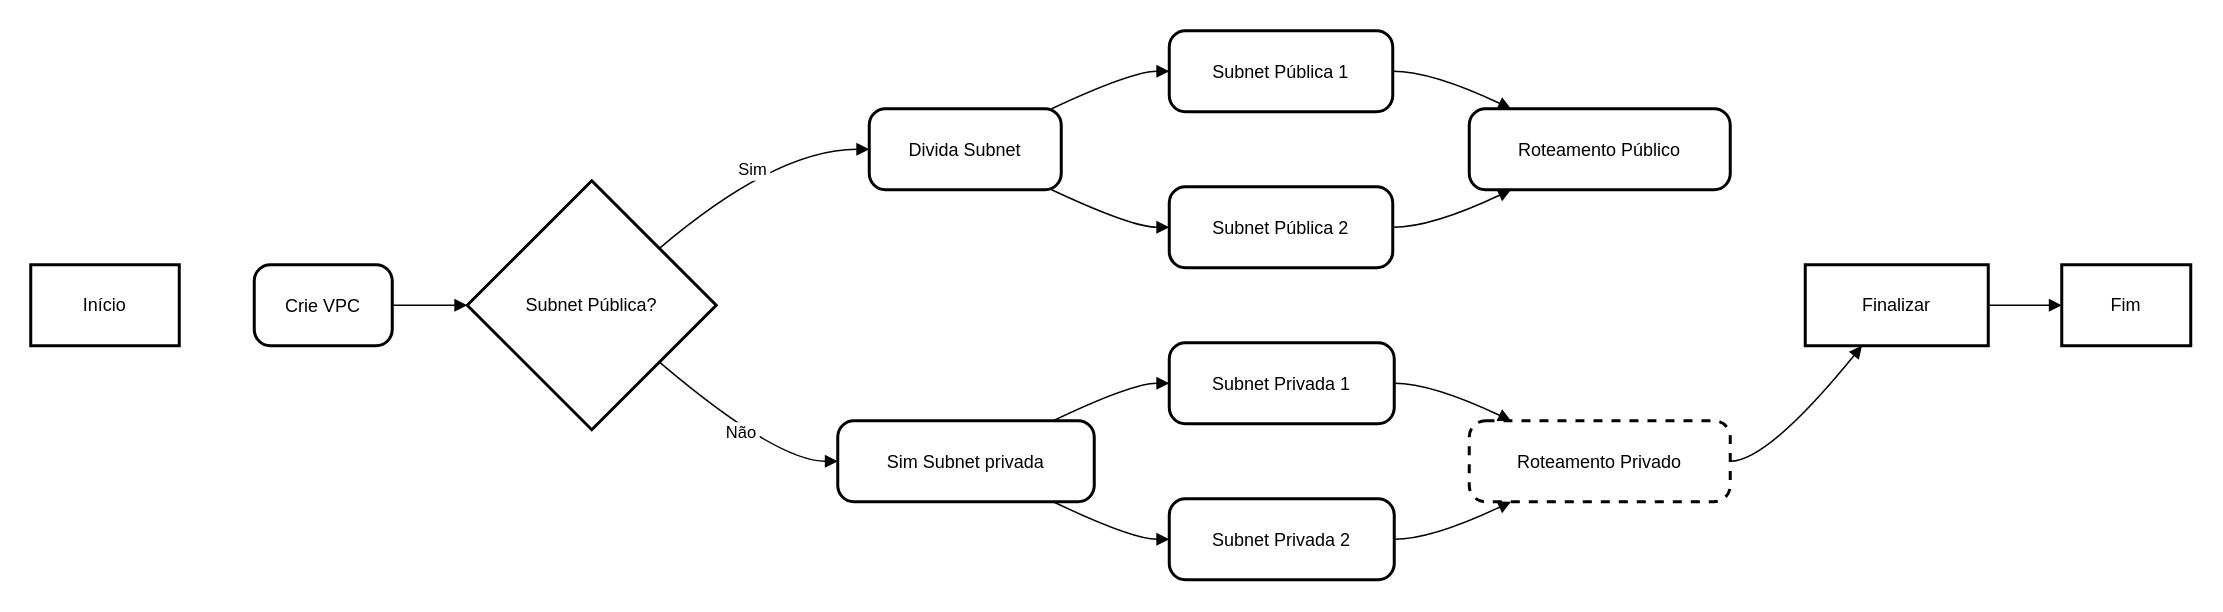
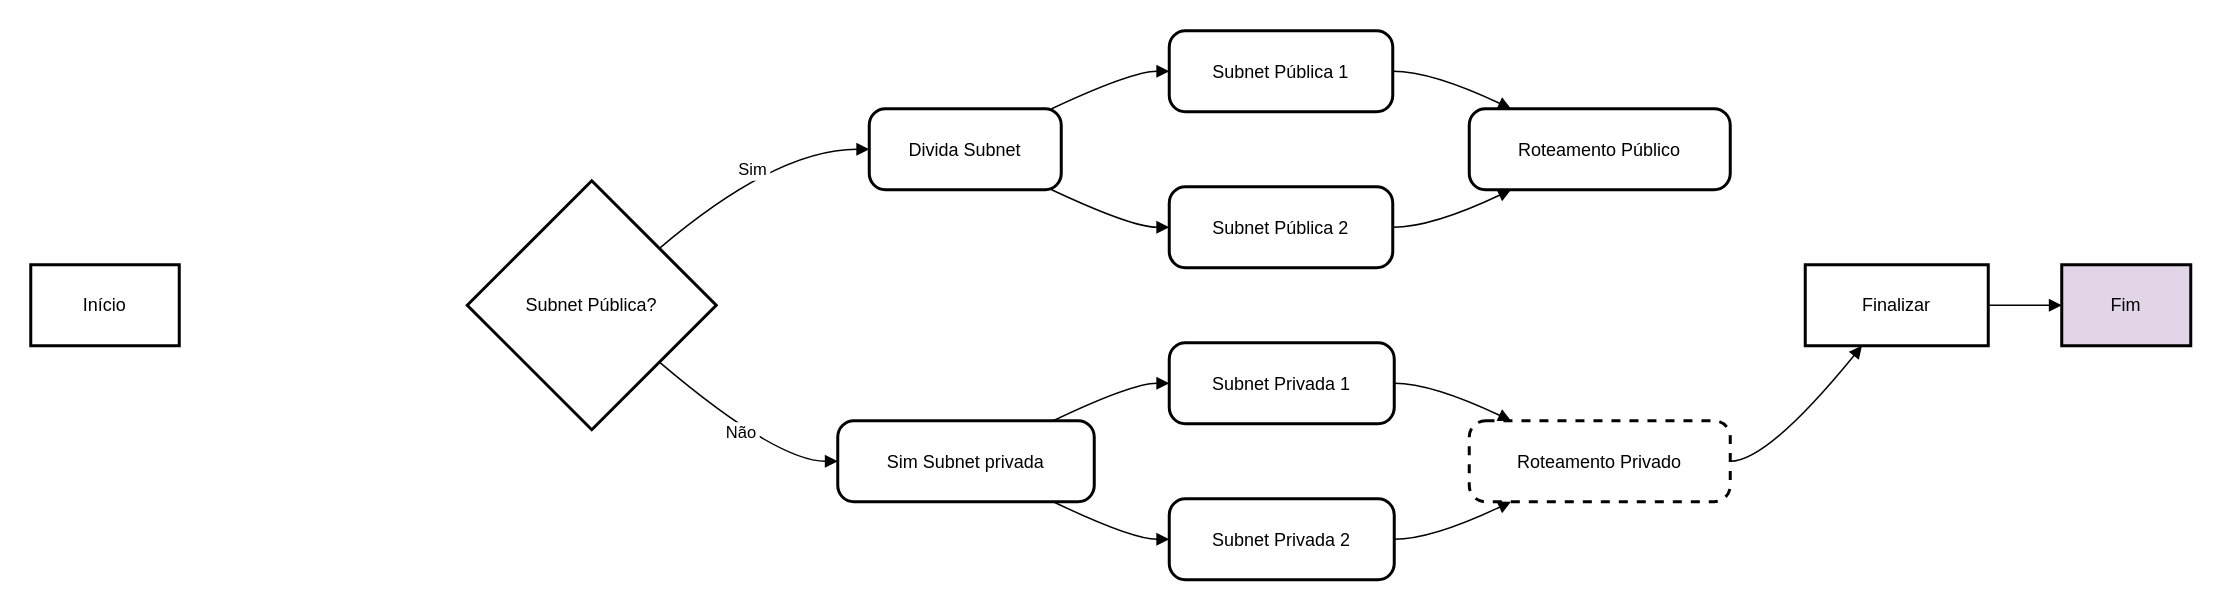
node "Crie VPC": removed
edge "Crie VPC" -> "Subnet Pública?": removed
node "Fim": fillcolor #ffffff -> #e1d5e7
